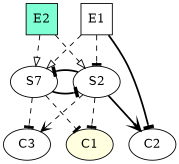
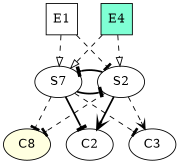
node "E2": label "E2" -> "E4"
edge "E1" -> "C2": now "S7" -> "C2"
node "C1": label "C1" -> "C8"
